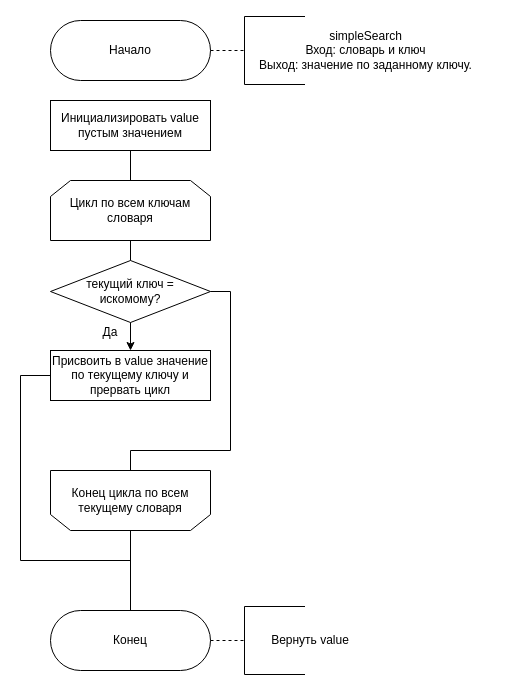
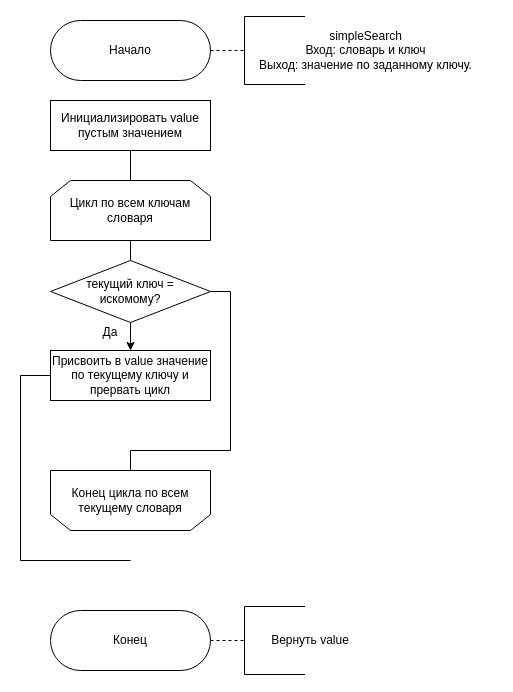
edge "Конец цикла по всем текущему словаря" -- "Конец": removed
